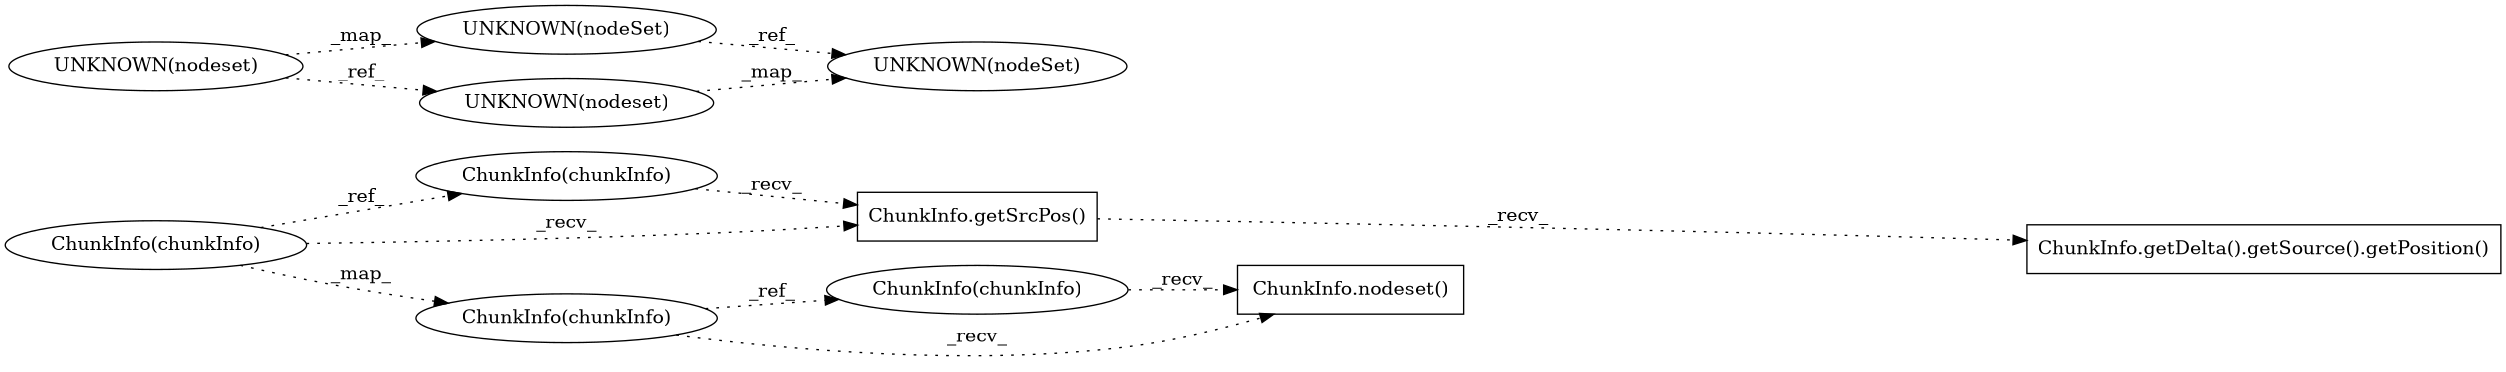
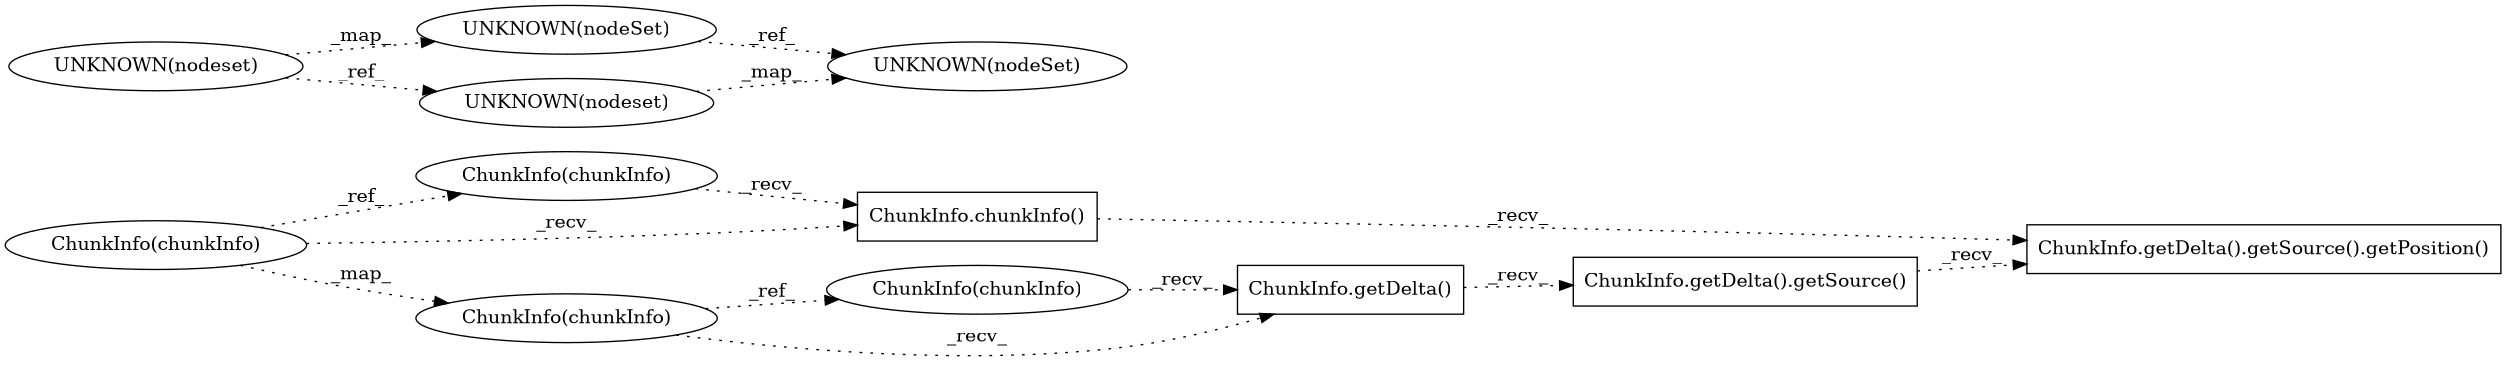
node "ChunkInfo.getSrcPos()": label "ChunkInfo.getSrcPos()" -> "ChunkInfo.chunkInfo()"
node "ChunkInfo.getDelta().getSource()": added
node "ChunkInfo.nodeset()": label "ChunkInfo.nodeset()" -> "ChunkInfo.getDelta()"
